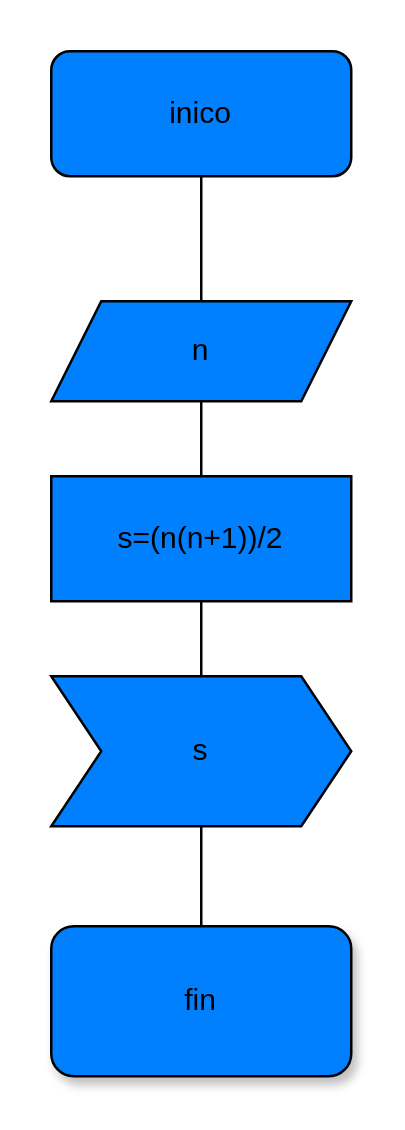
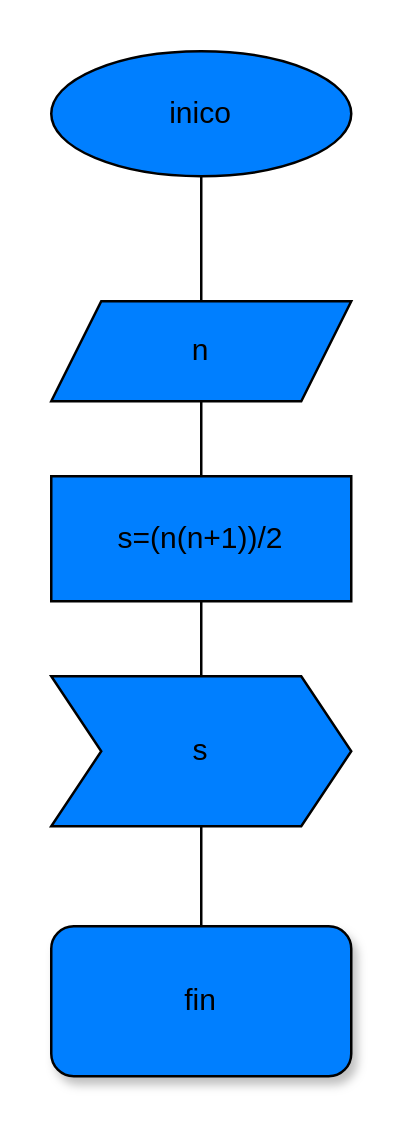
node "inico": shape rounded rectangle -> ellipse
